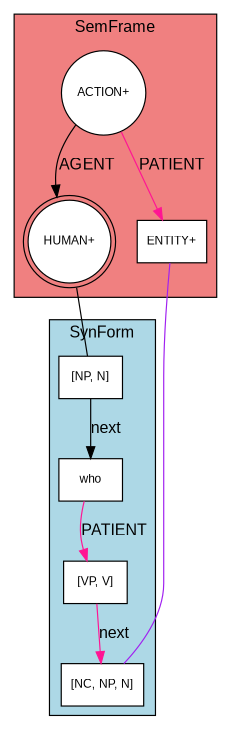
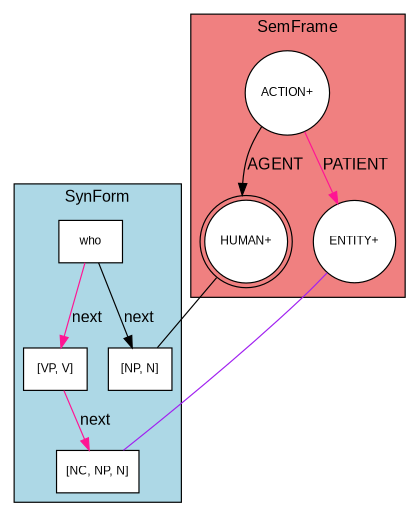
node "ENTITY+": shape box -> circle
edge "[NP, N]" -> "who": reversed
edge "who" -> "[VP, V]": label "PATIENT" -> "next"
